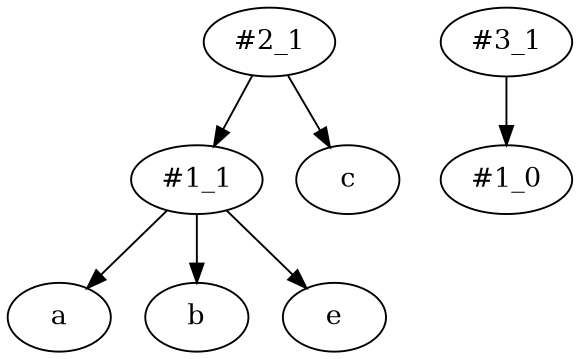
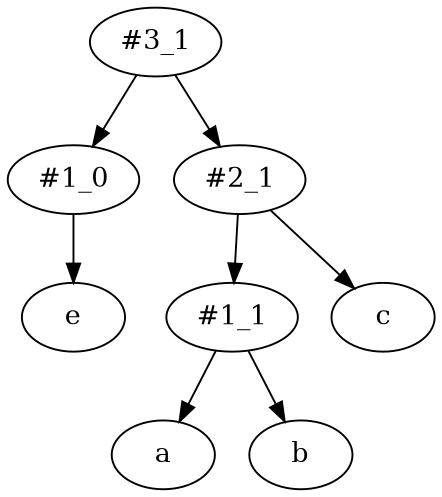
edge "#3_1" -> "#2_1": added
edge "#1_1" -> "e": now "#1_0" -> "e"
